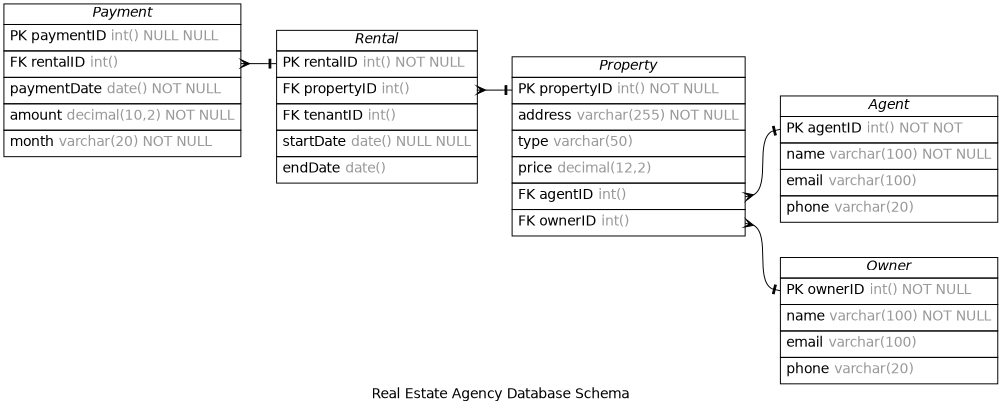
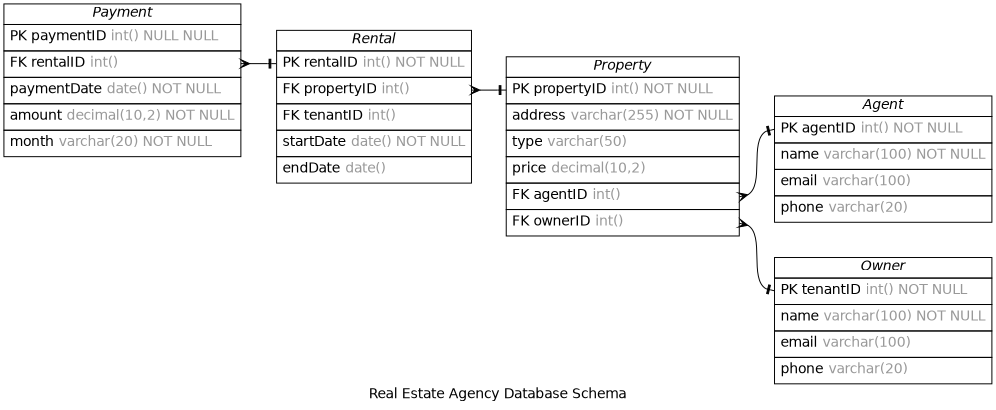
node "Agent": text "int() NOT NOT" -> "int() NOT NULL"
node "Rental": text "date() NULL NULL" -> "date() NOT NULL"
node "Property": text "decimal(12,2)" -> "decimal(10,2)"
node "Owner": text "PK ownerID" -> "PK tenantID"
